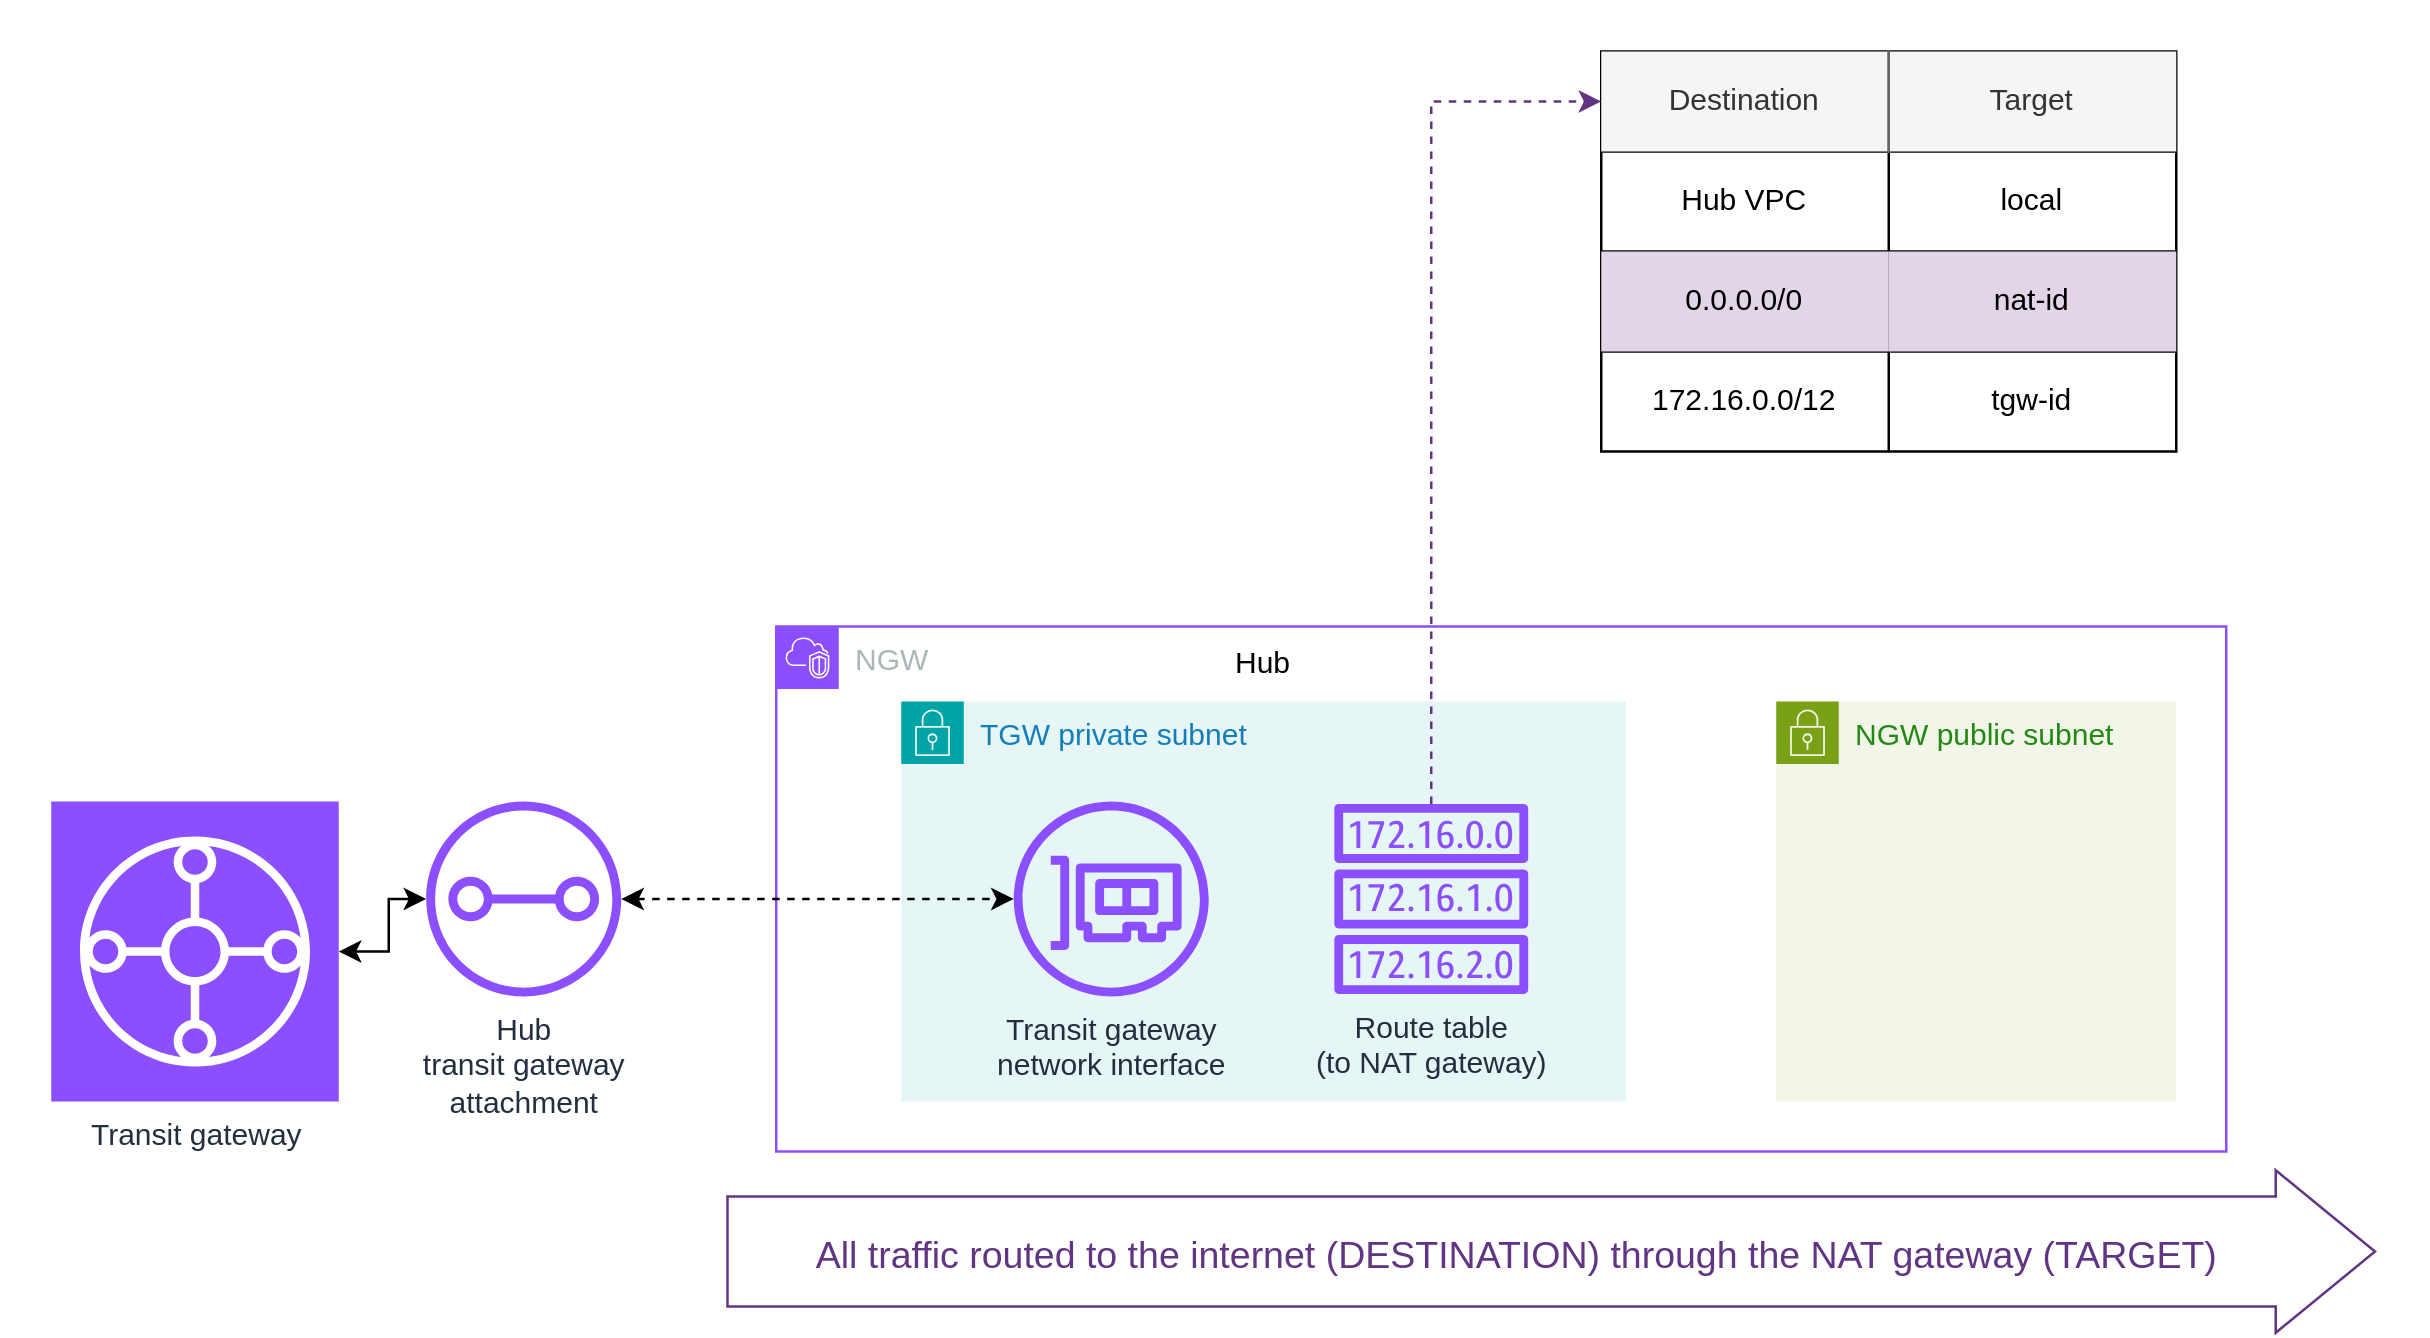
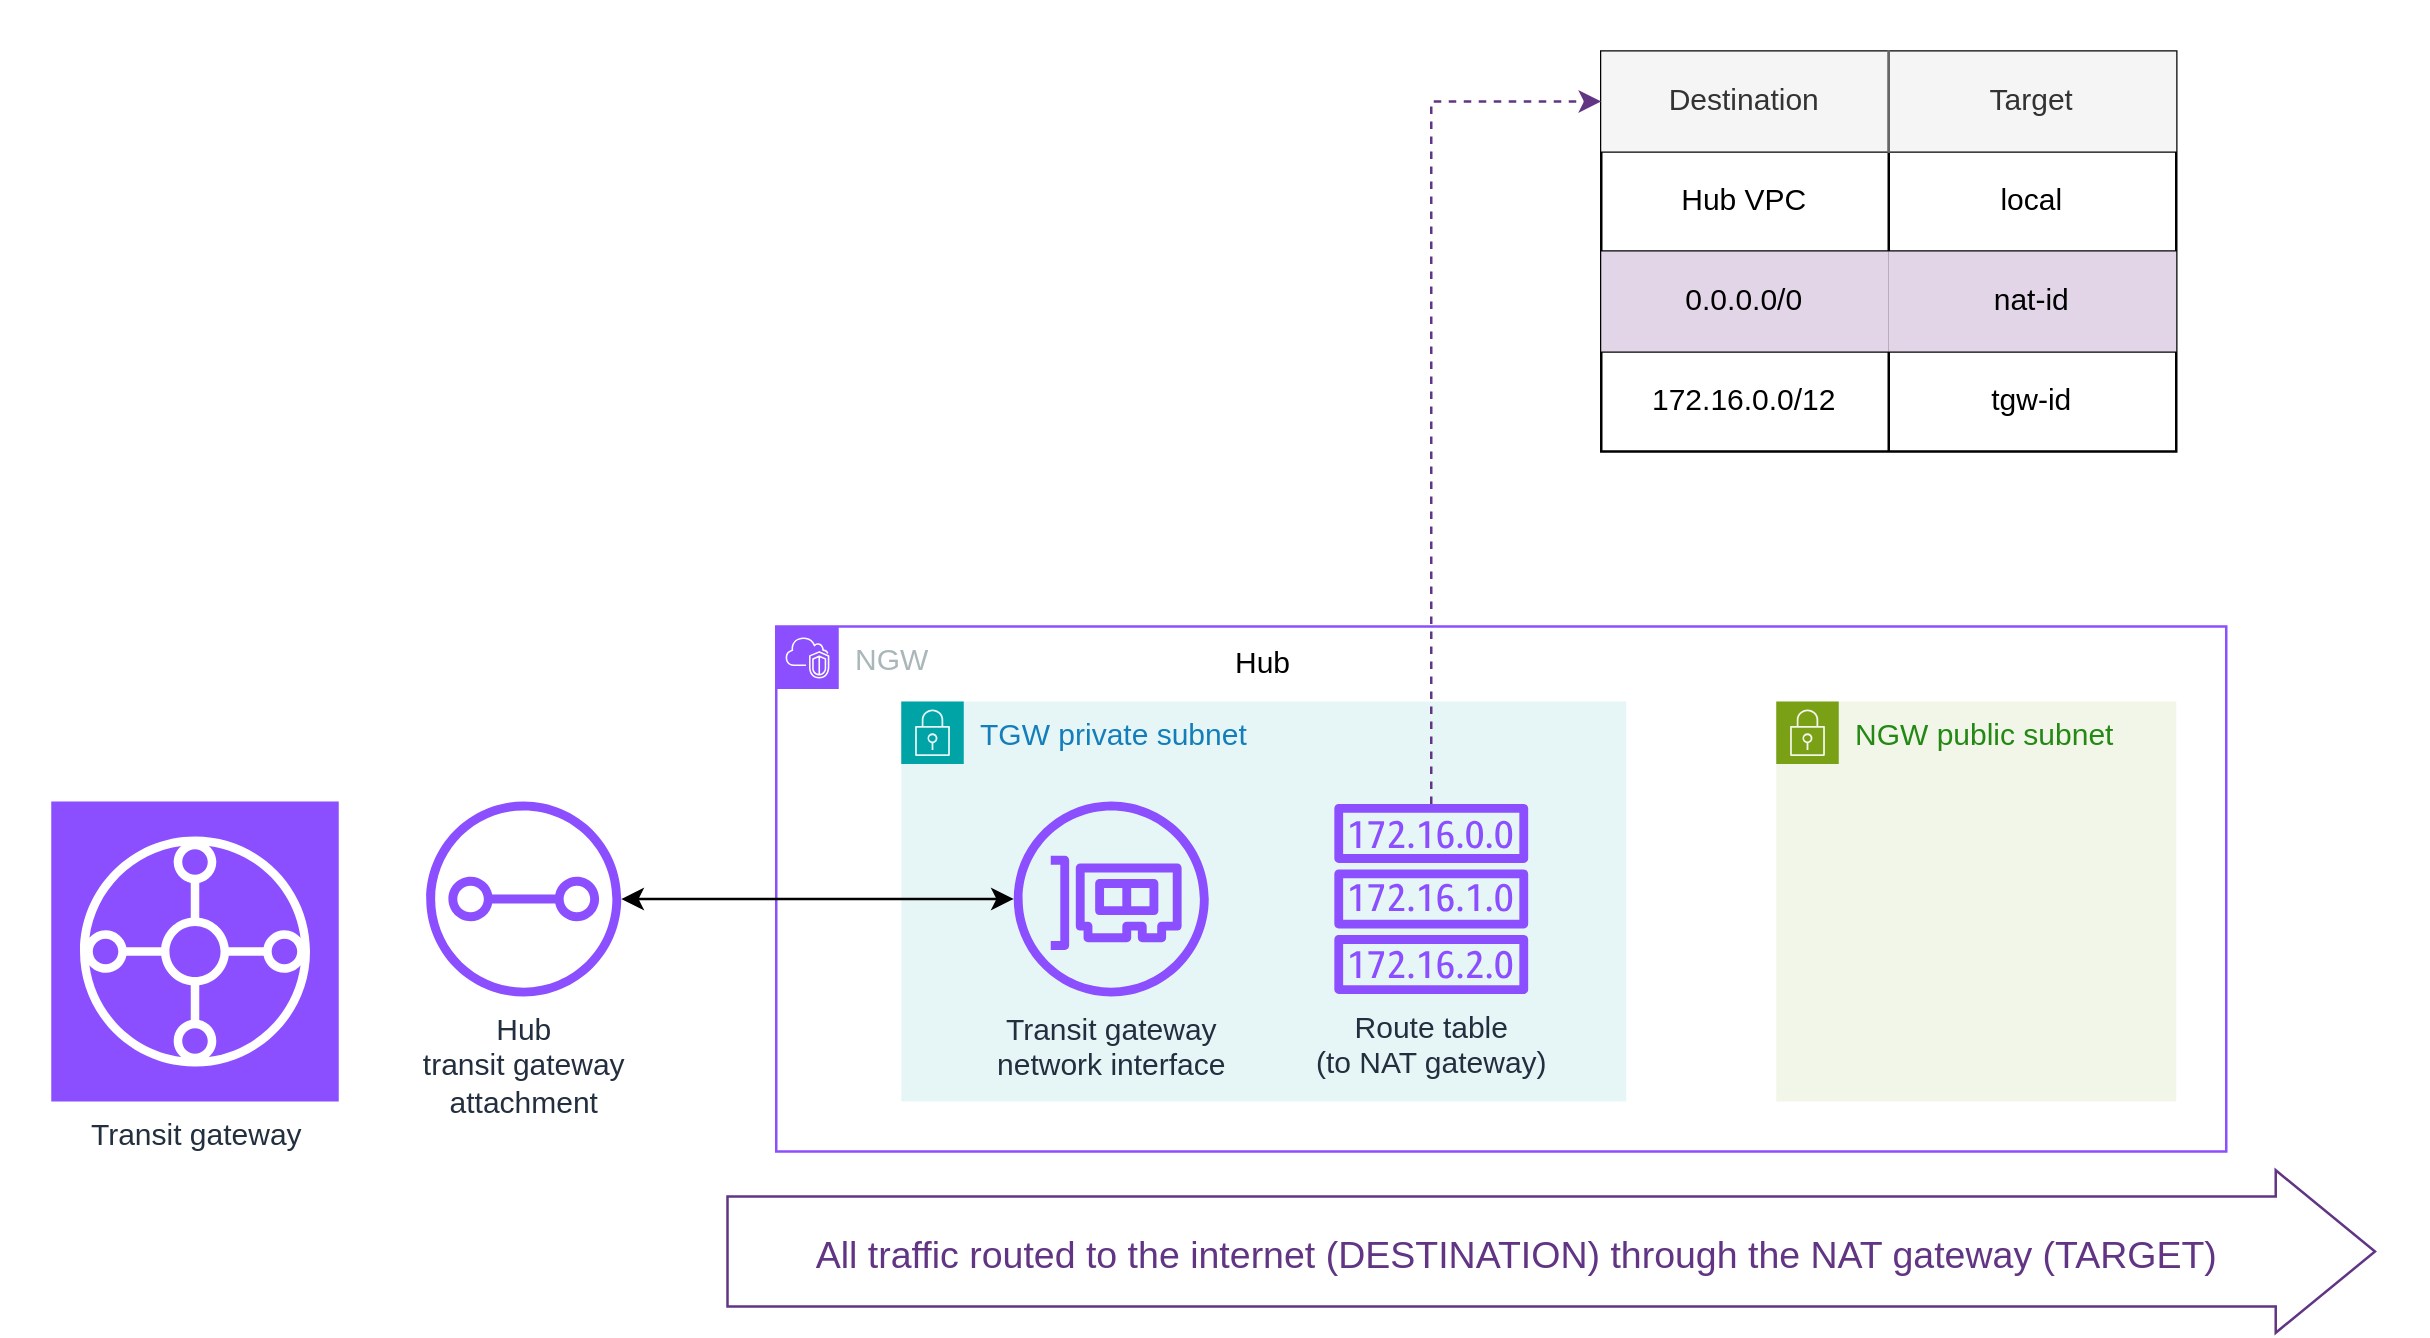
edge "Hub transit gateway attachment" -- "Transit gateway network interface": style dashed -> solid
edge "Hub transit gateway attachment" -- "Transit gateway": removed
